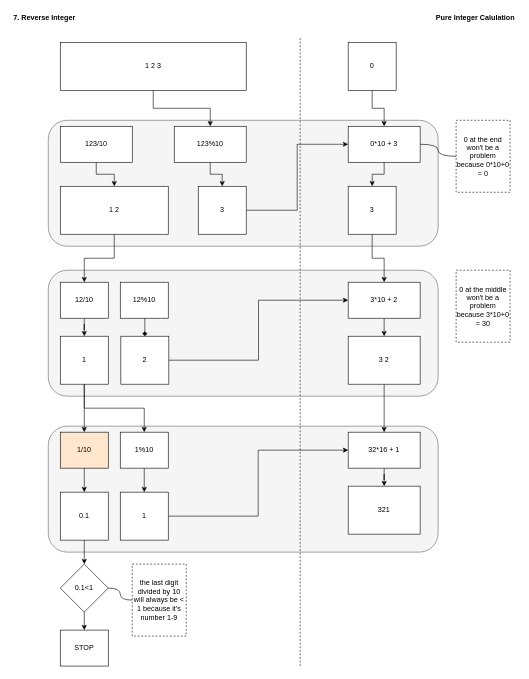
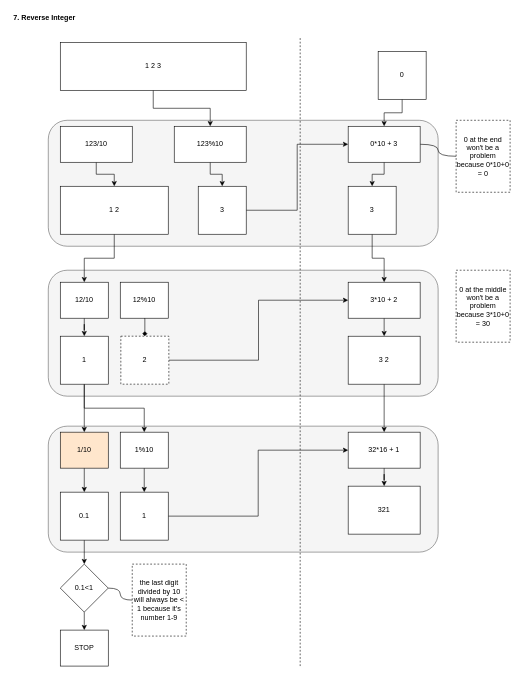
node "Pure Integer Calulation": removed
node "0": moved (372, 66) -> (402, 75)
node "2": style solid -> dashed
